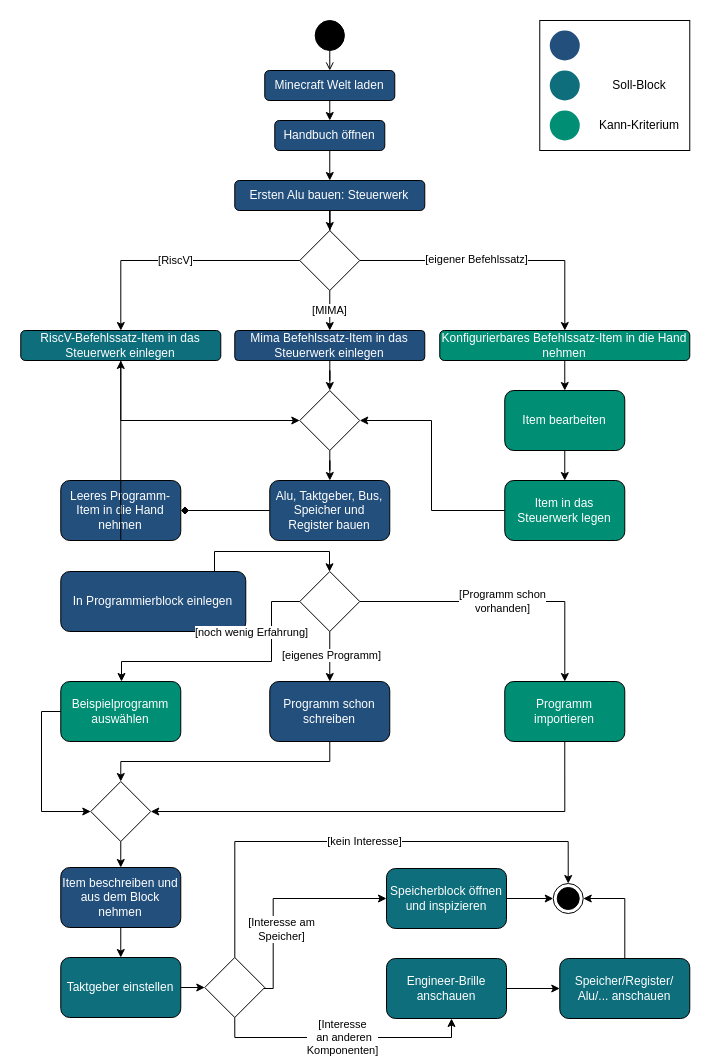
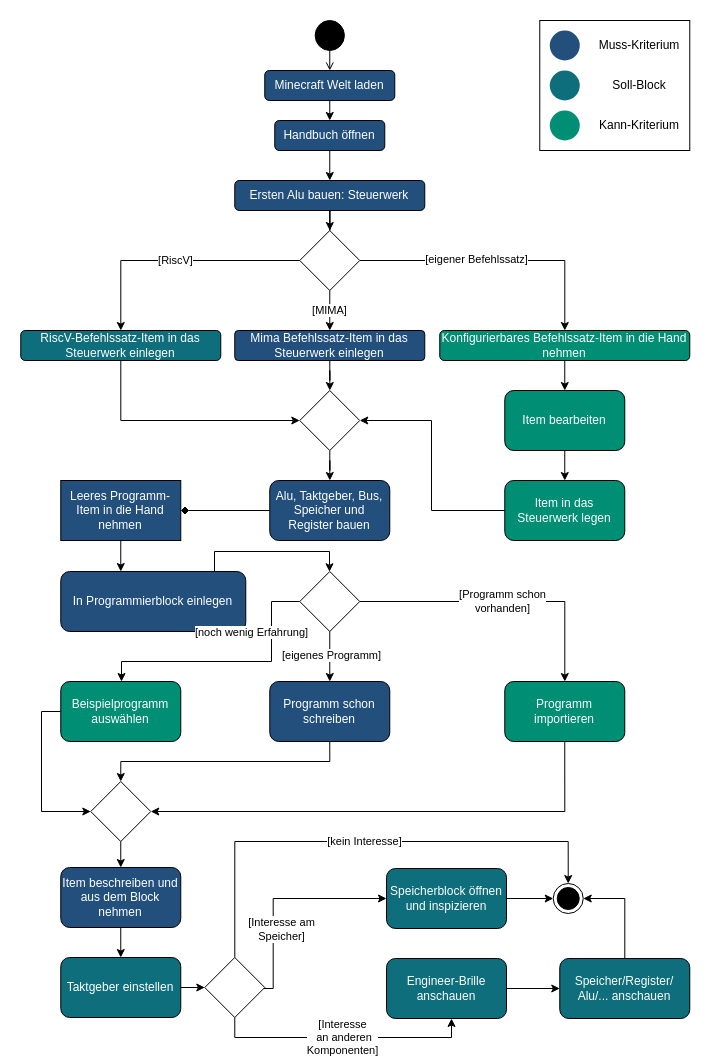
node "Muss-Kriterium": added
edge "Leeres Programm-Item in die Hand nehmen" -> "RiscV-Befehlssatz-Item in das Steuerwerk einlegen": now "Leeres Programm-Item in die Hand nehmen" -> "In Programmierblock einlegen"
node "Leeres Programm-Item in die Hand nehmen": shape rounded rectangle -> rectangle
